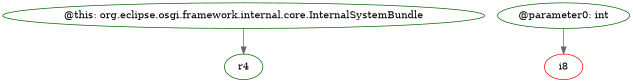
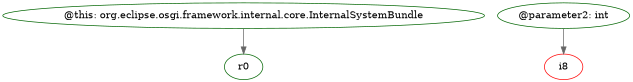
node "@parameter0: int": label "@parameter0: int" -> "@parameter2: int"
node "r4": label "r4" -> "r0"
